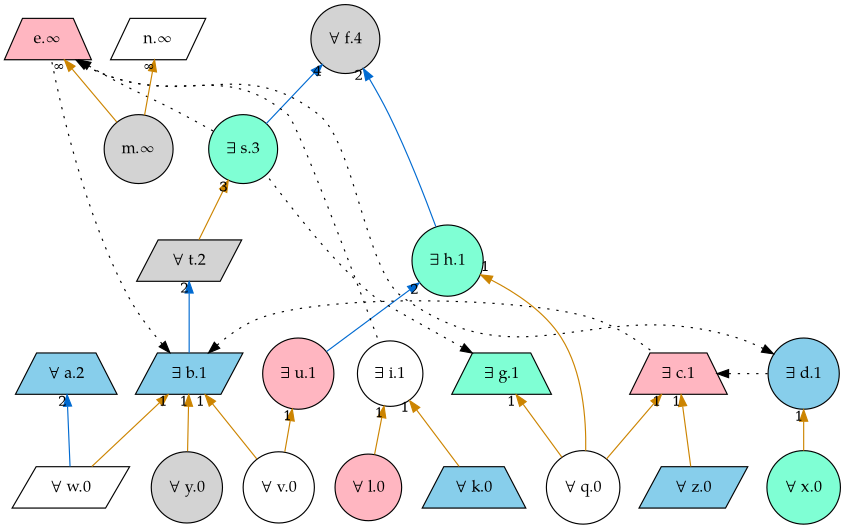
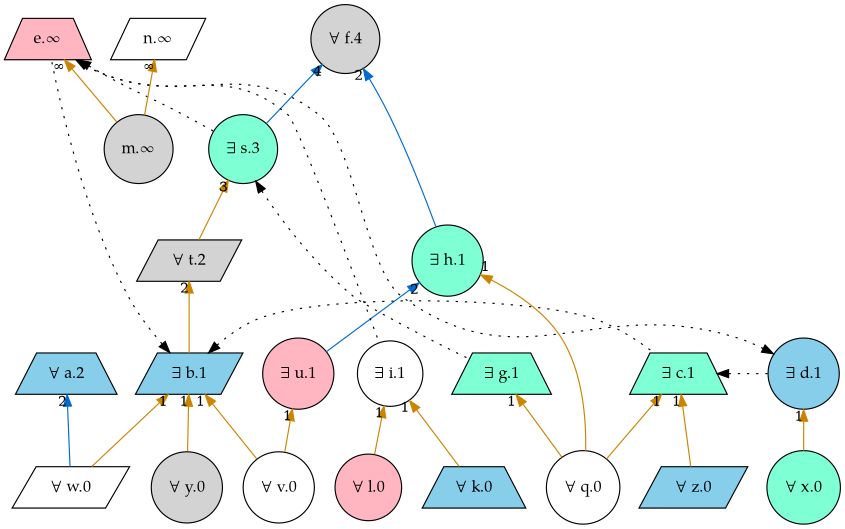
edge "∃ s.3" -> "∃ g.1": reversed
edge "∃ b.1" -> "∀ t.2": color #006ad1 -> #cc8400
node "∃ c.1": fillcolor lightpink -> aquamarine
